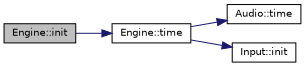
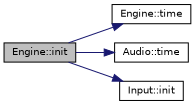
edge "Engine::time" -> "Audio::time": now "Engine::init" -> "Audio::time"
edge "Engine::time" -> "Input::init": now "Engine::init" -> "Input::init"
